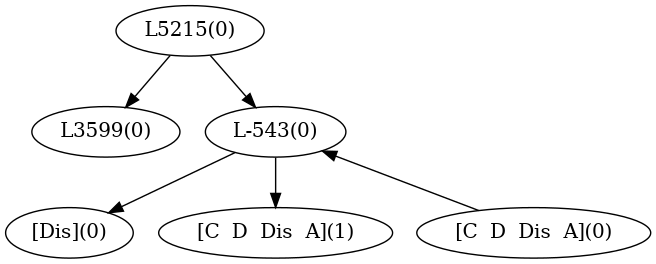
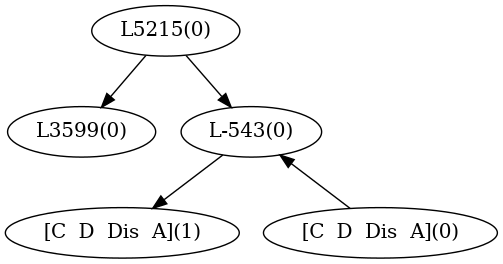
node "[Dis](0)": removed
